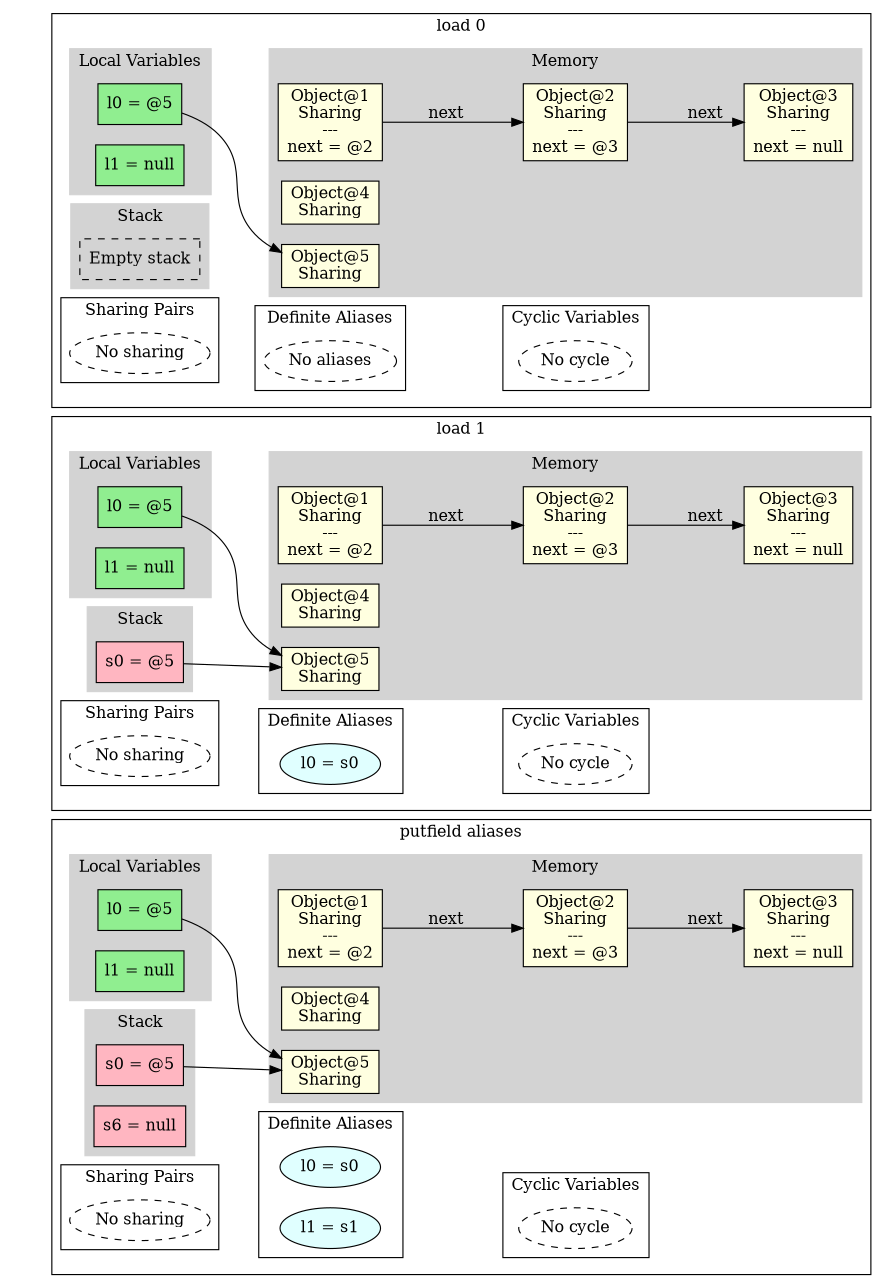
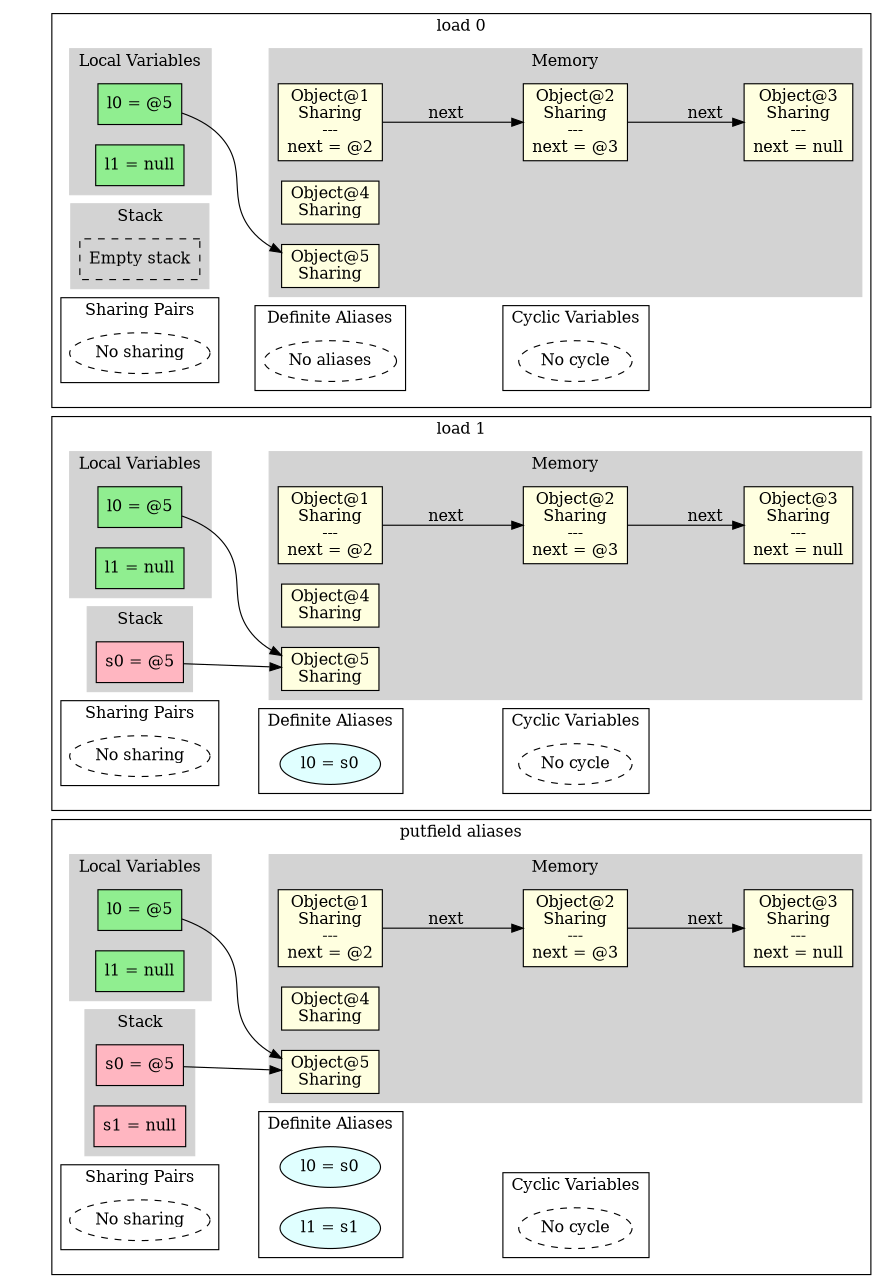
node "s6 = null": label "s6 = null" -> "s1 = null"
